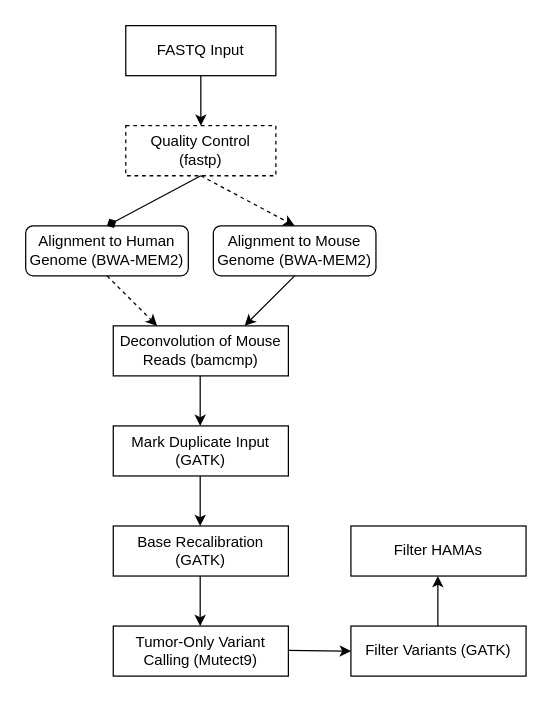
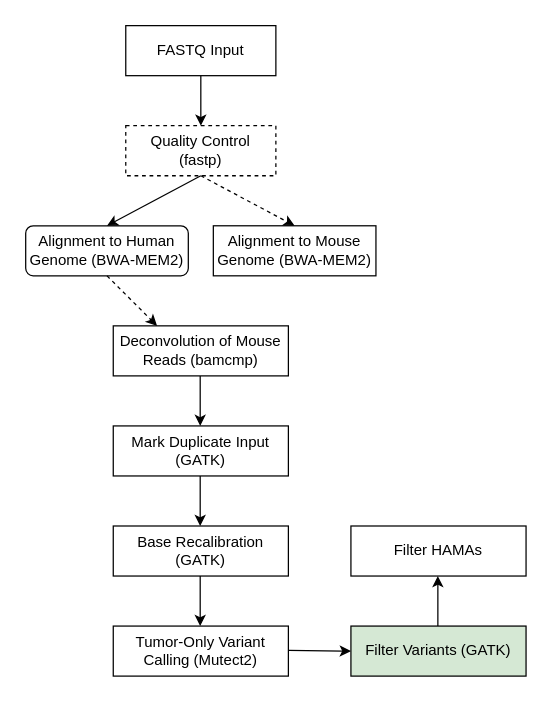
edge "Quality Control (fastp)" -> "Alignment to Human Genome (BWA-MEM2)": arrowhead diamond -> classic
node "Alignment to Mouse Genome (BWA-MEM2)": shape rounded rectangle -> rectangle
edge "Alignment to Mouse Genome (BWA-MEM2)" -> "Deconvolution of Mouse Reads (bamcmp)": removed
node "Tumor-Only Variant Calling (Mutect9)": label "Tumor-Only Variant Calling (Mutect9)" -> "Tumor-Only Variant Calling (Mutect2)"
node "Filter Variants (GATK)": fillcolor #ffffff -> #d5e8d4
